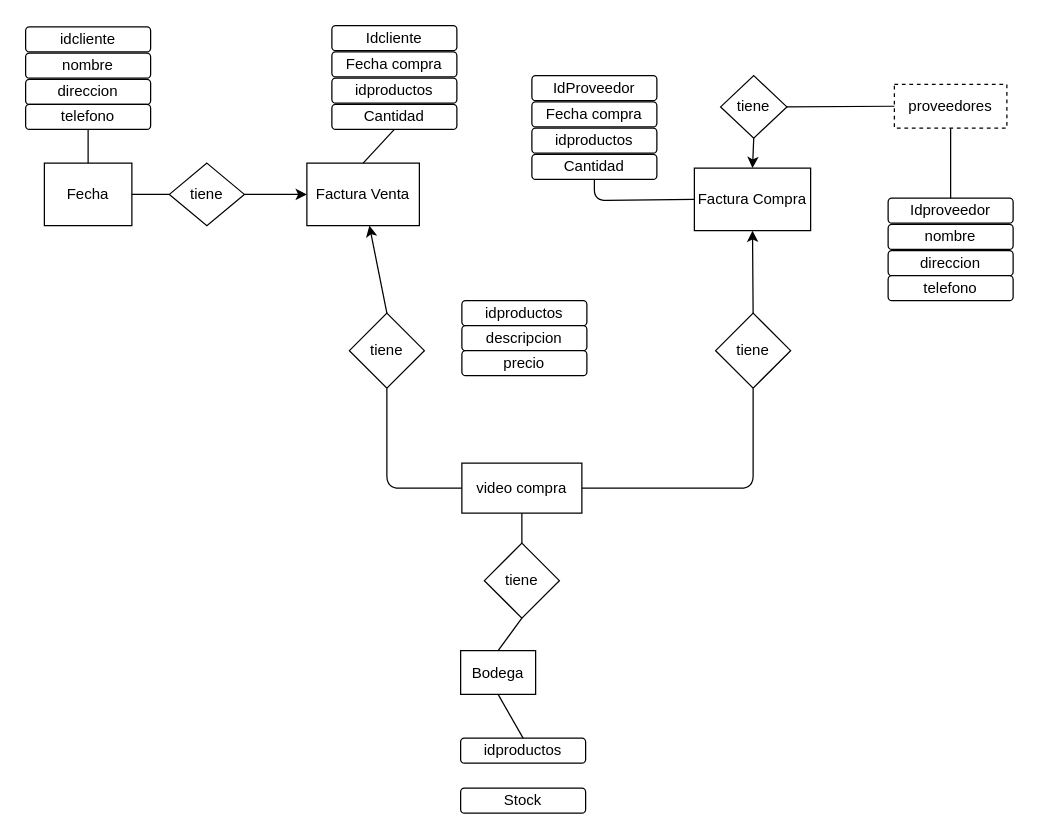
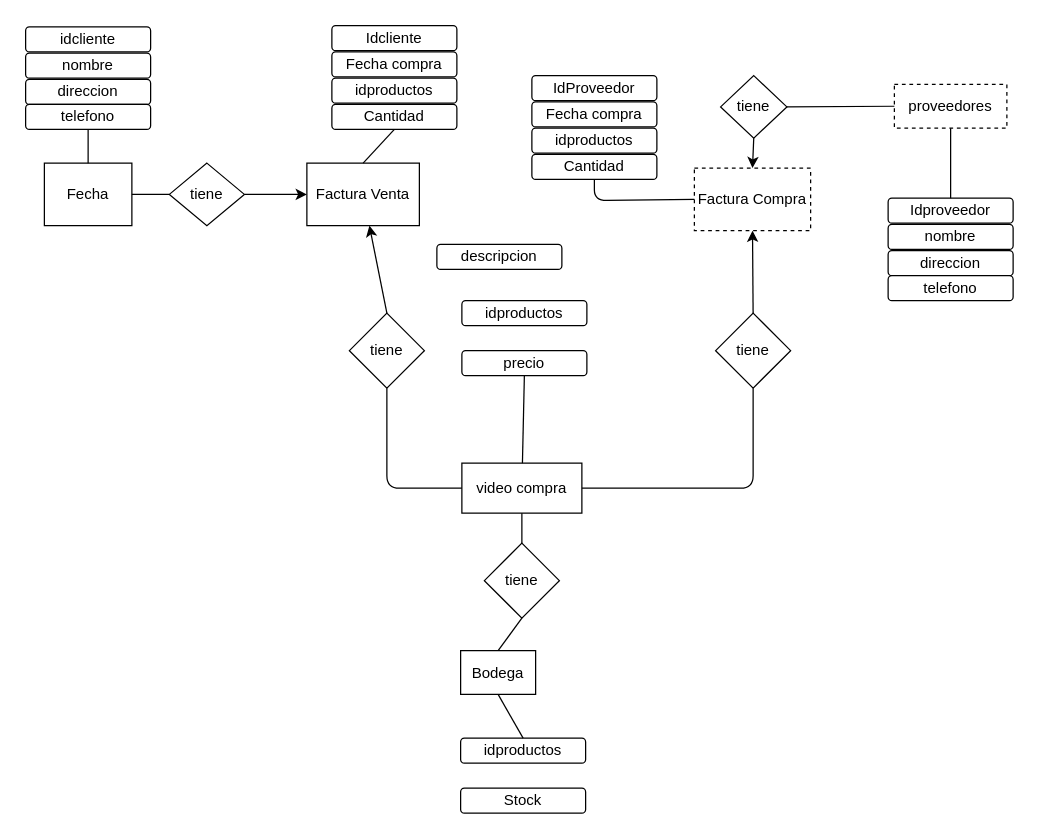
node "Factura Compra": style solid -> dashed
node "descripcion": moved (524, 338) -> (499, 257)
edge "precio" -- "video compra": added
